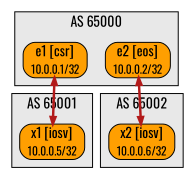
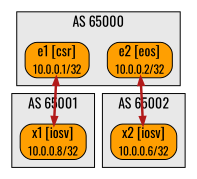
node "x1 [iosv]": text "10.0.0.5/32" -> "10.0.0.8/32"
